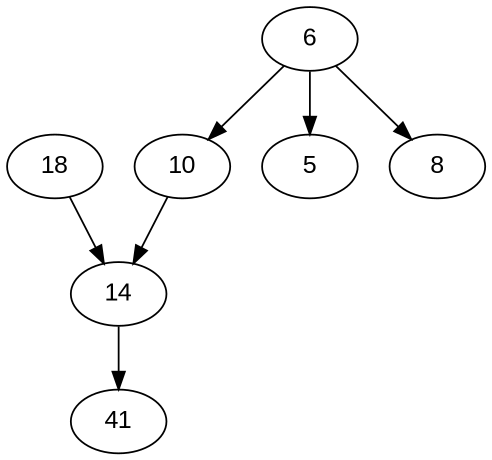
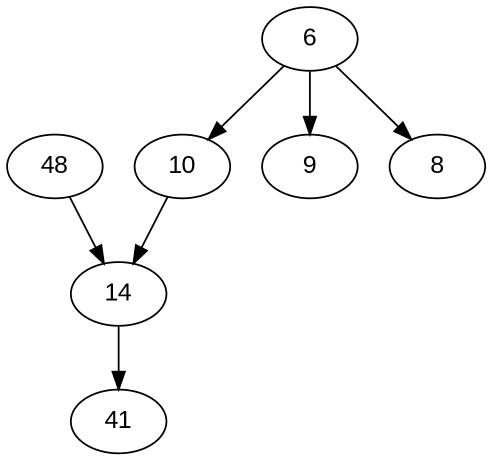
node "18": label "18" -> "48"
node "5": label "5" -> "9"
